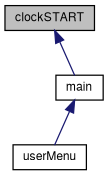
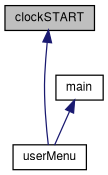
edge "main" -> "clockSTART": now "userMenu" -> "clockSTART"
